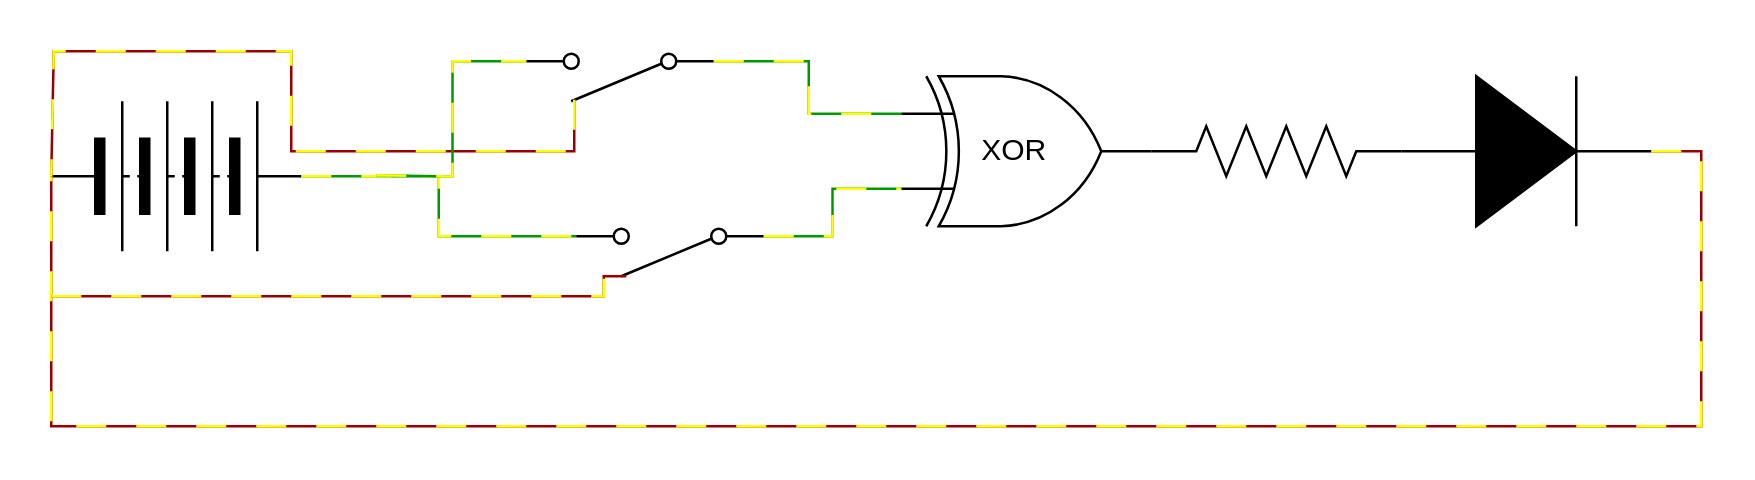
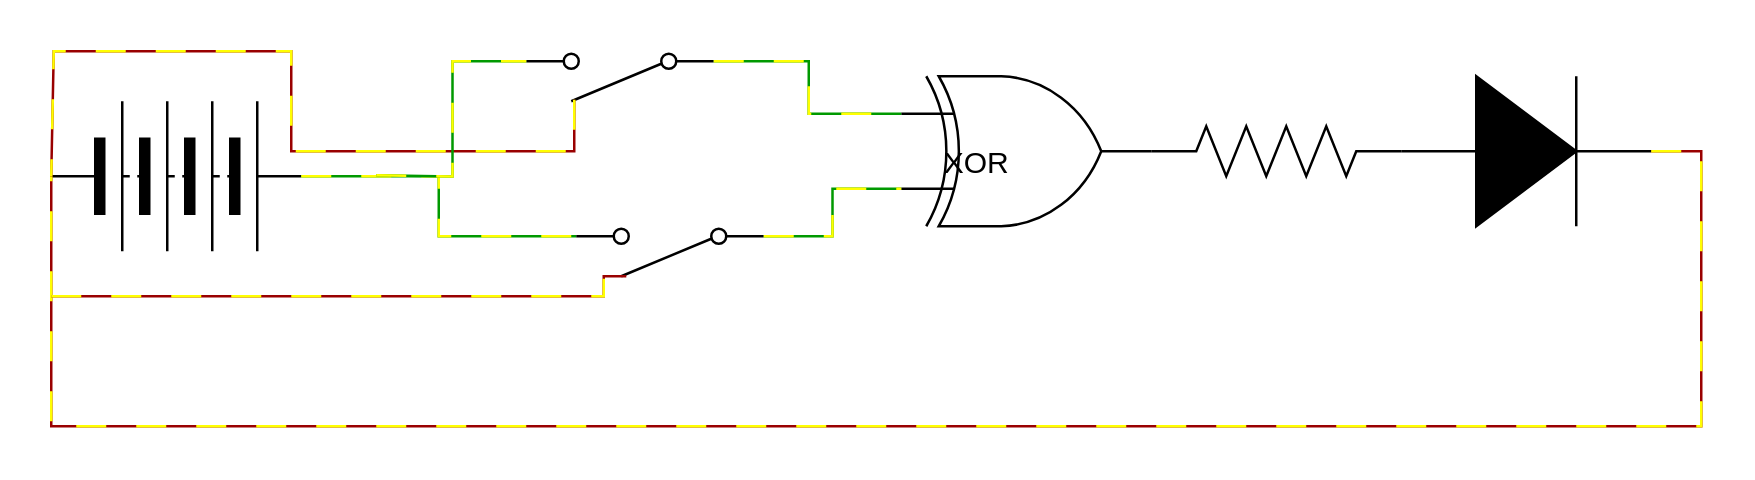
node "XOR": moved (1014, 151) -> (976, 164)
